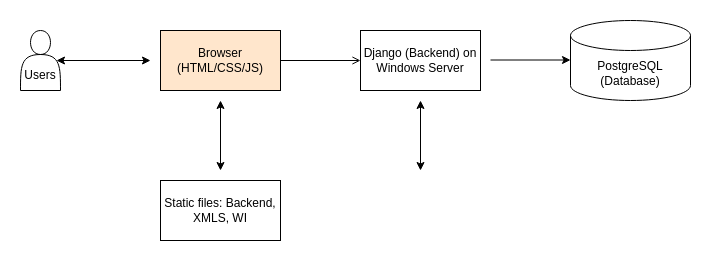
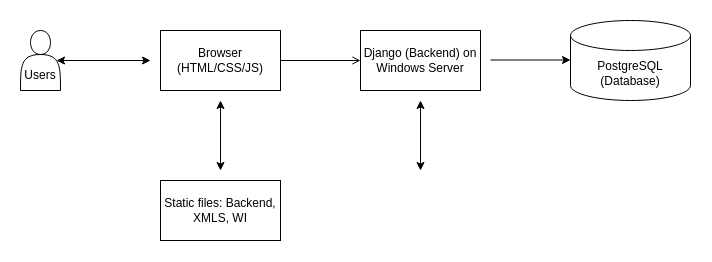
node "Browser (HTML/CSS/JS)": fillcolor #ffe6cc -> #ffffff
